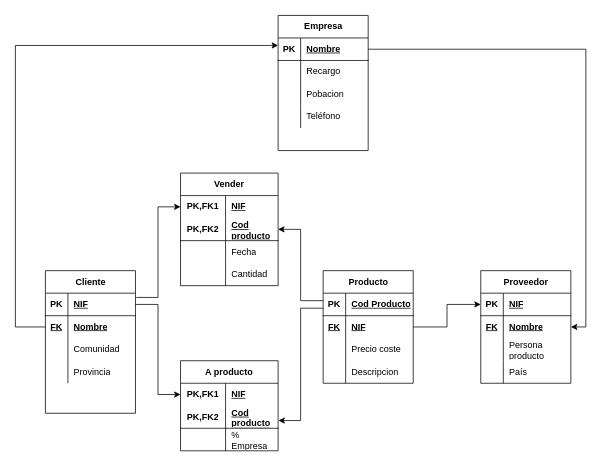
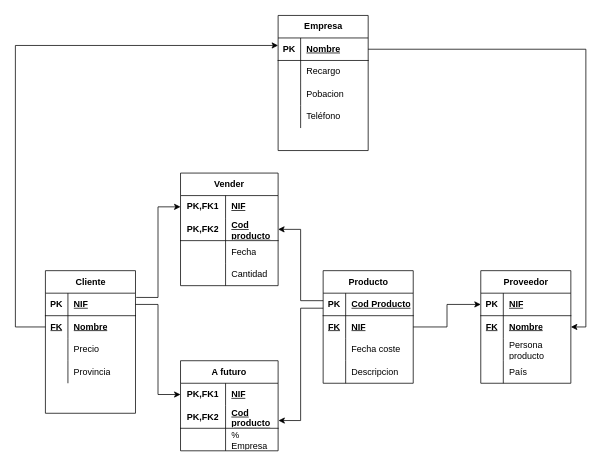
node "Comunidad": label "Comunidad" -> "Precio"
node "Precio coste": label "Precio coste" -> "Fecha coste"
node "A producto": label "A producto" -> "A futuro"
